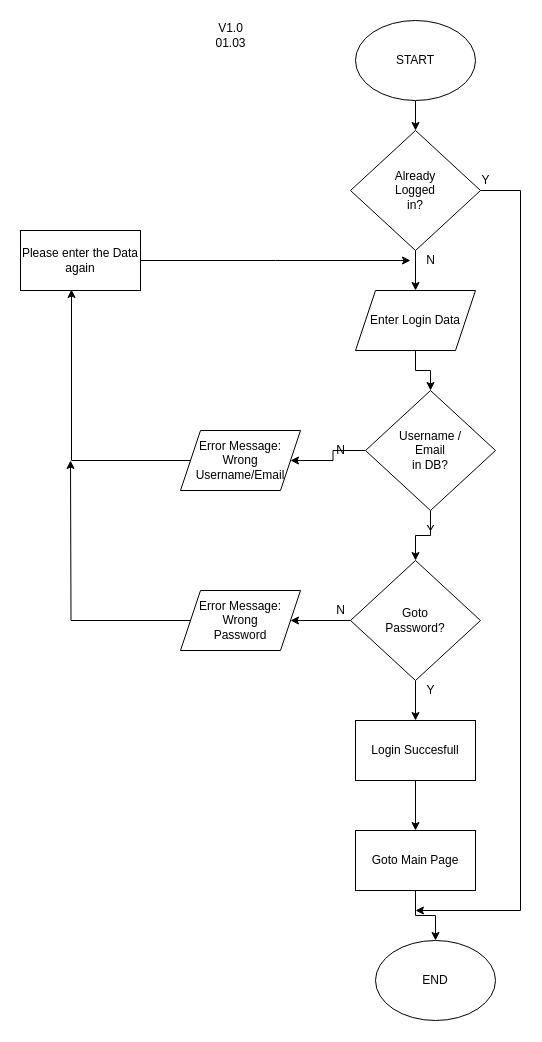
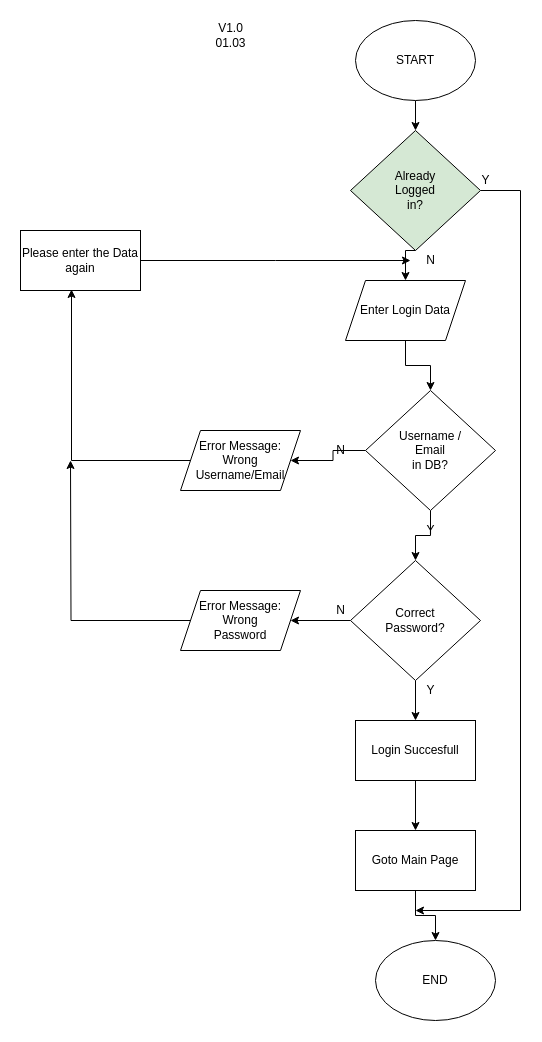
node "Already Logged in?": fillcolor #ffffff -> #d5e8d4
node "Enter Login Data": moved (416, 321) -> (406, 311)
node "Goto Password?": label "Goto Password?" -> "Correct Password?"
